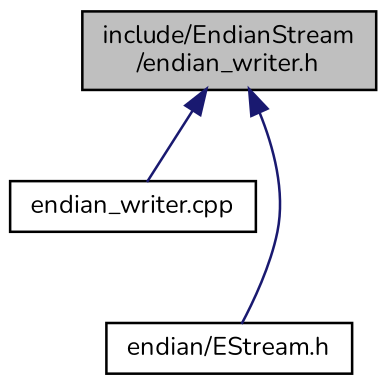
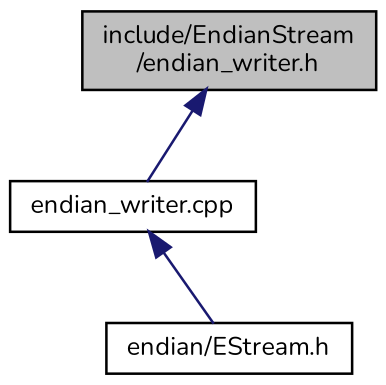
edge "endian/EStream.h" -> "include/EndianStream /endian_writer.h": now "endian/EStream.h" -> "endian_writer.cpp"
